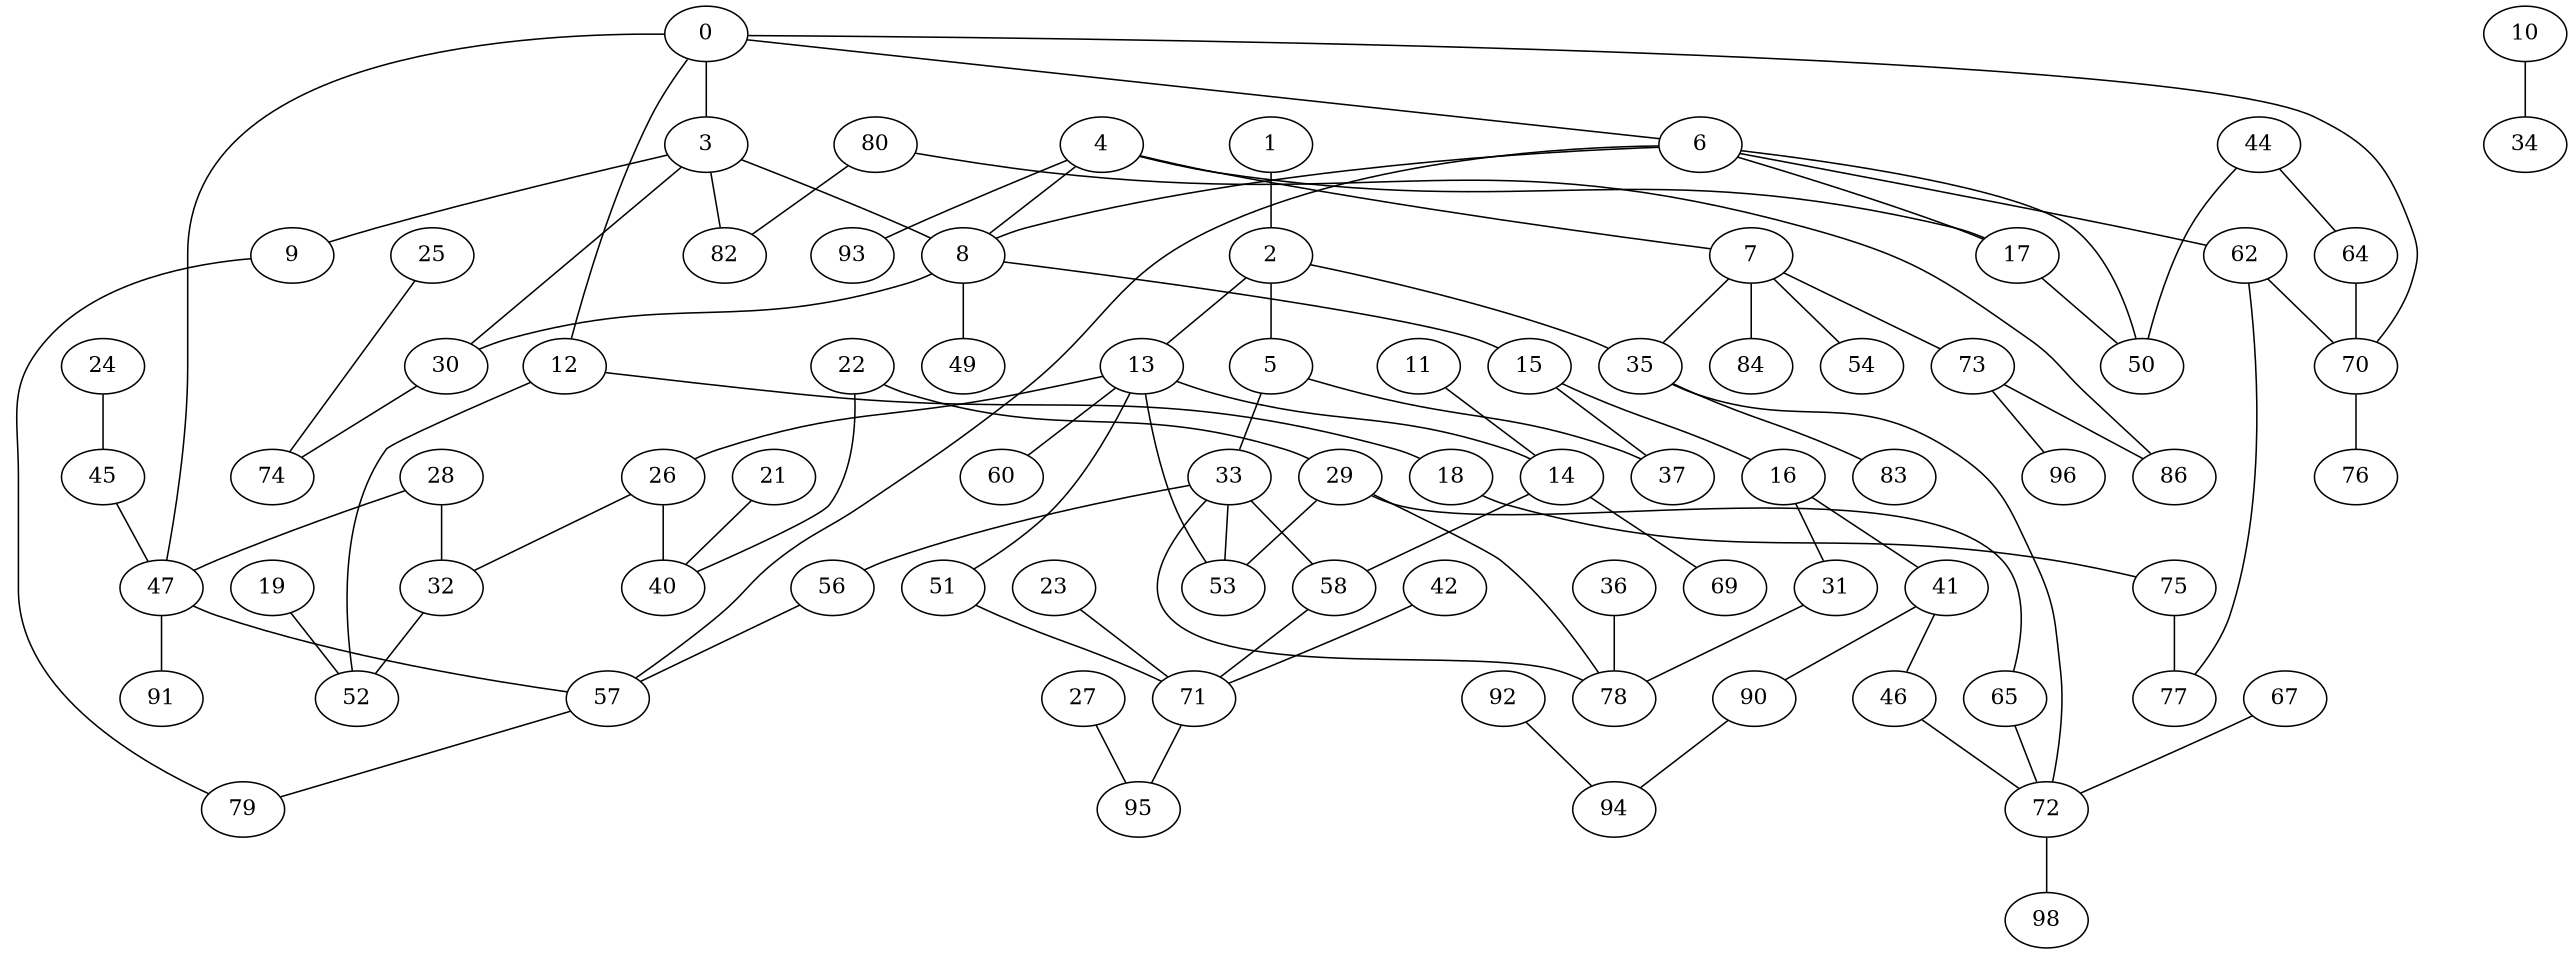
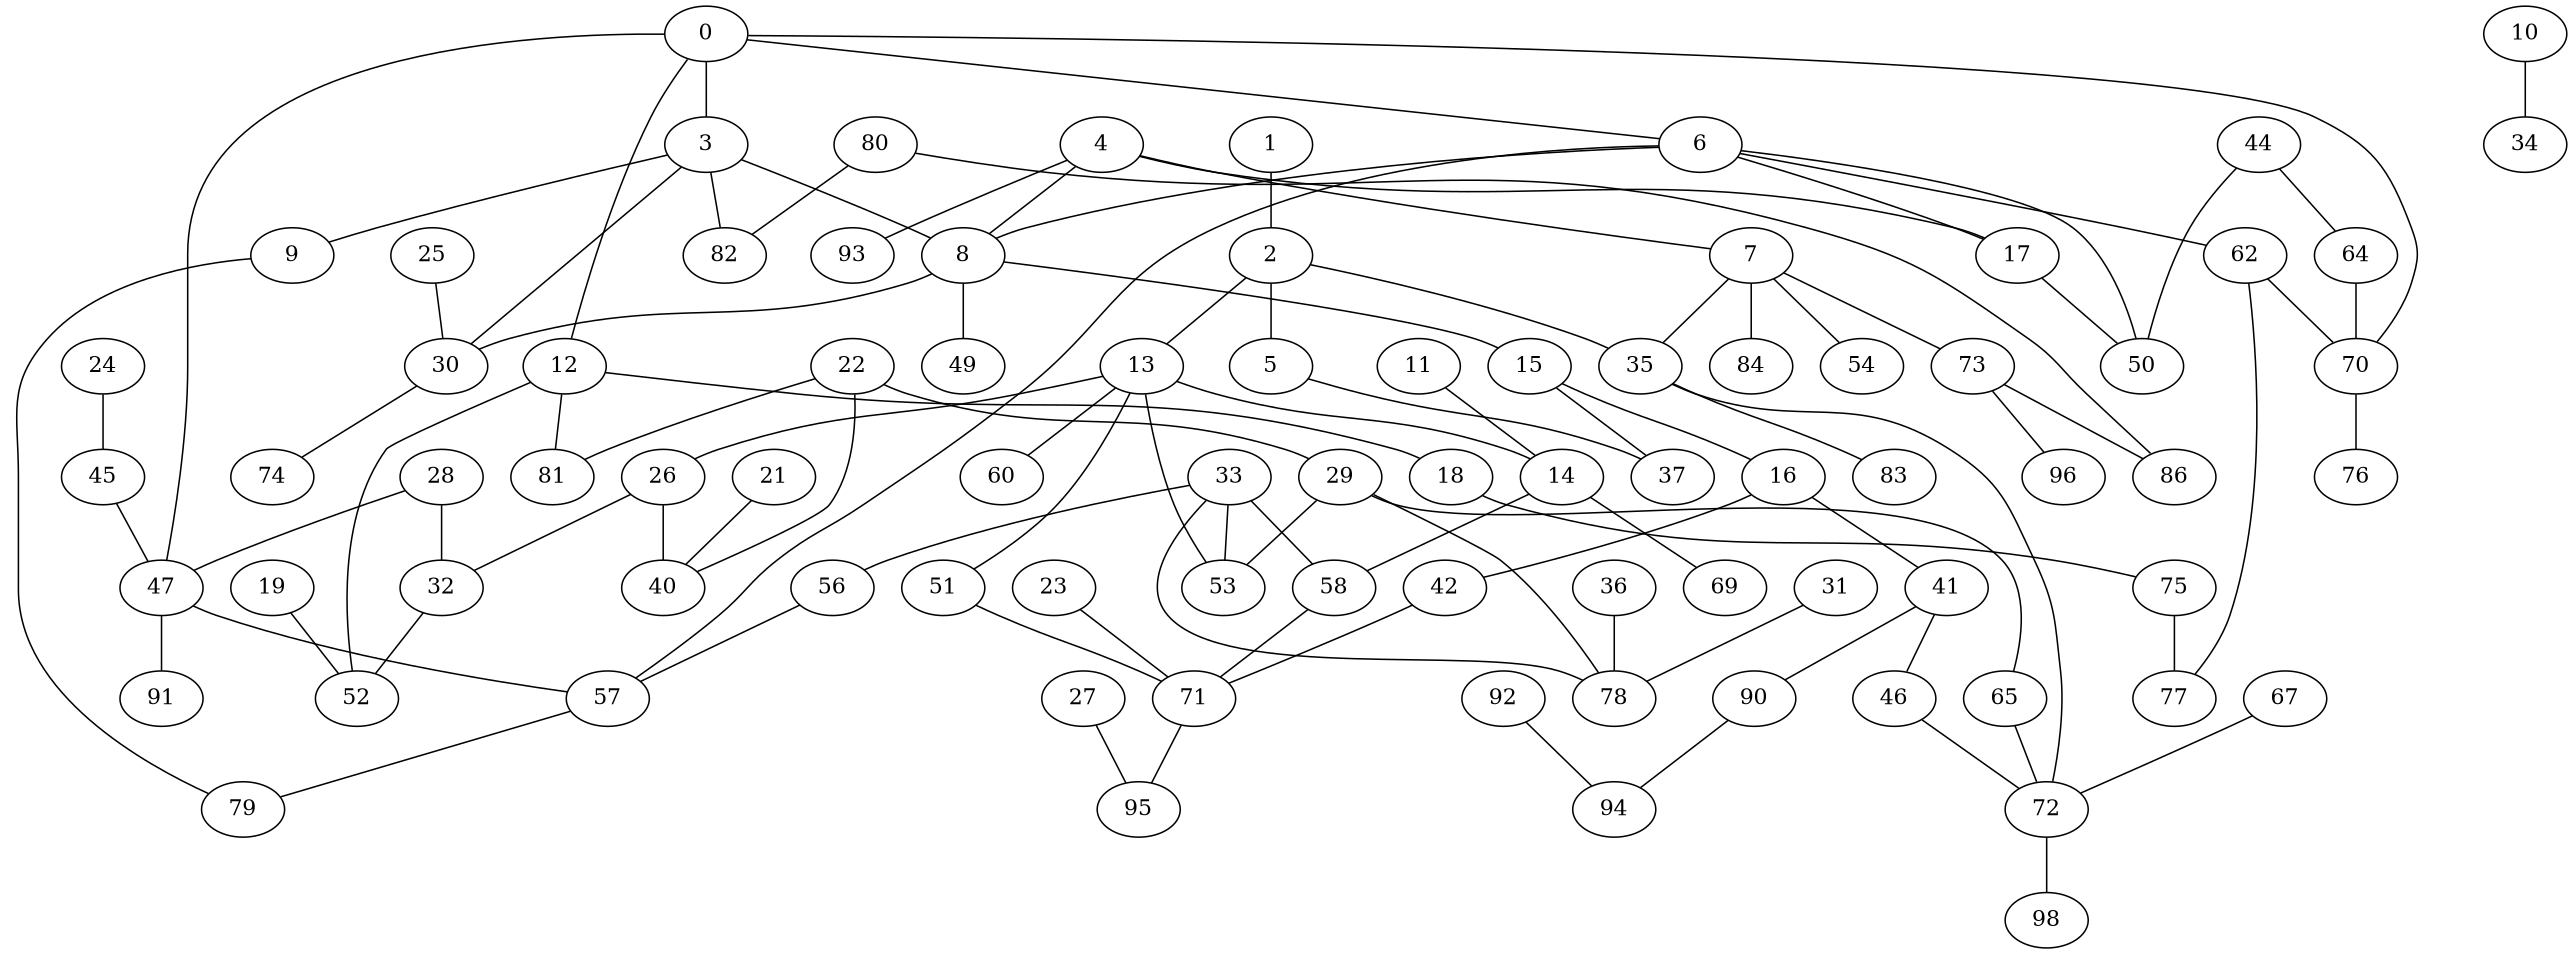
edge "25" -- "74": now "25" -- "30"
edge "5" -- "33": removed
node "81": added
edge "16" -- "31": now "16" -- "42"
